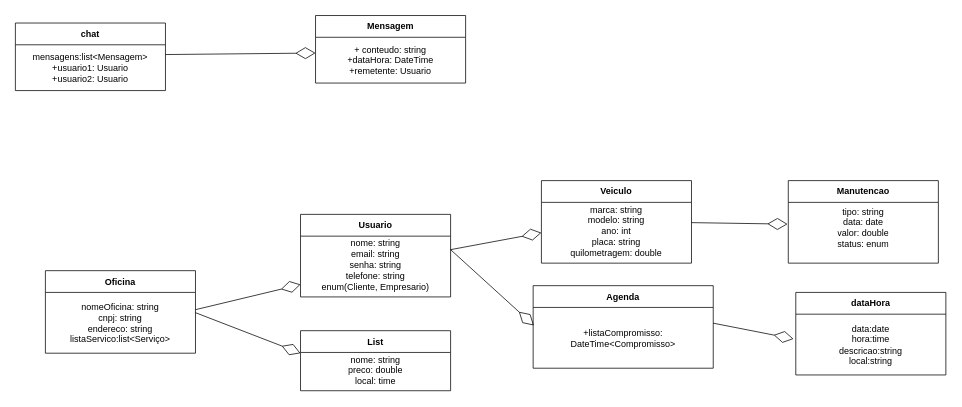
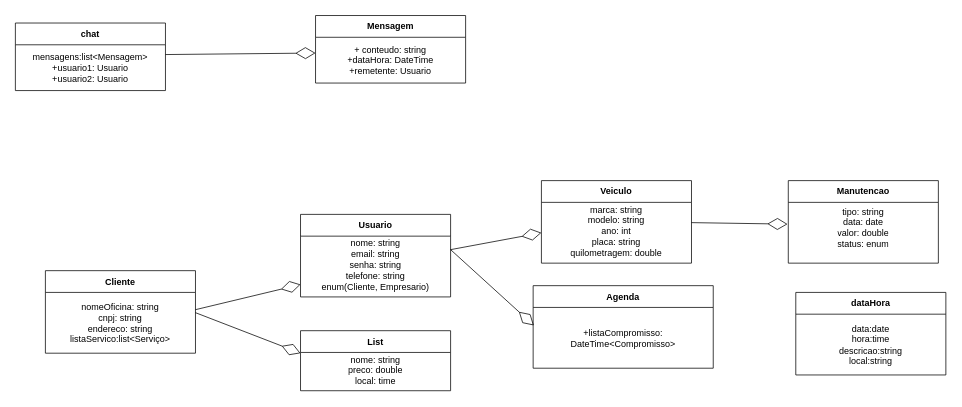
node "Oficina": label "Oficina" -> "Cliente"
edge "+listaCompromisso: DateTime<Compromisso>" -> "data:date hora:time descricao:string local:string": removed
